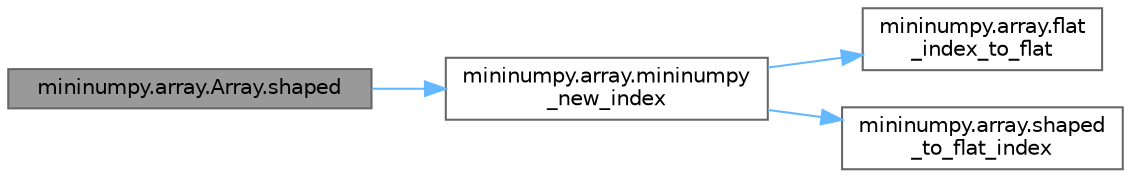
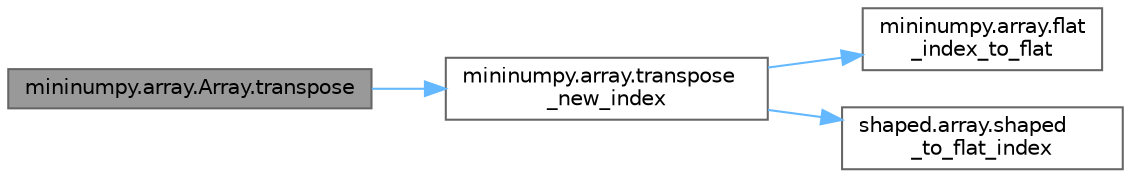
node "mininumpy.array.Array.shaped": label "mininumpy.array.Array.shaped" -> "mininumpy.array.Array.transpose"
node "mininumpy.array.mininumpy _new_index": label "mininumpy.array.mininumpy _new_index" -> "mininumpy.array.transpose _new_index"
node "mininumpy.array.shaped _to_flat_index": label "mininumpy.array.shaped _to_flat_index" -> "shaped.array.shaped _to_flat_index"
